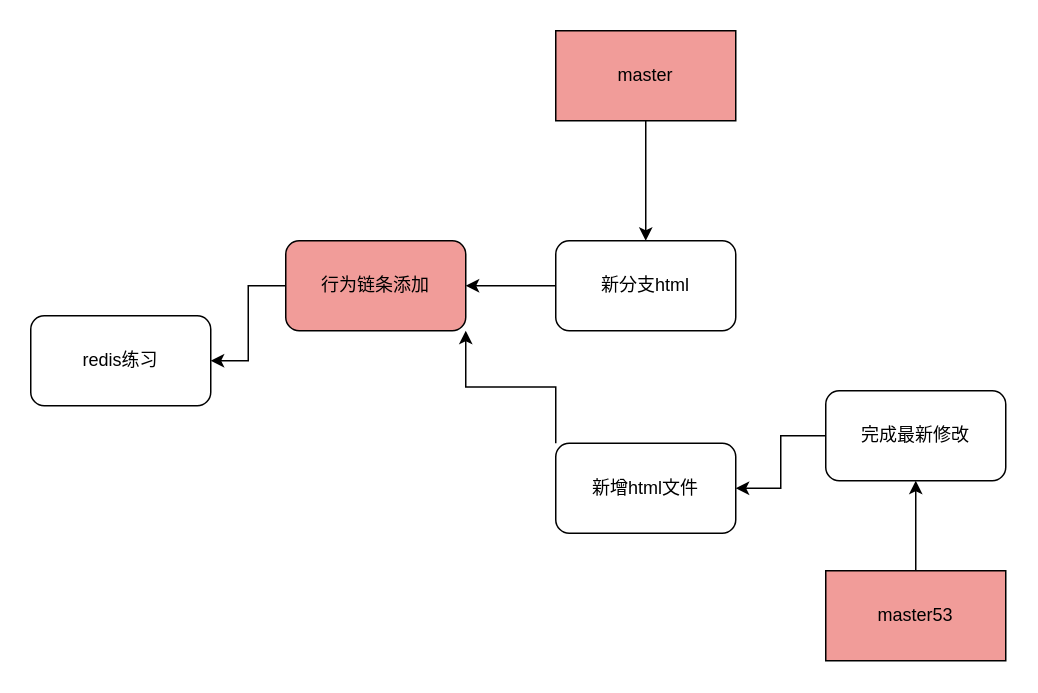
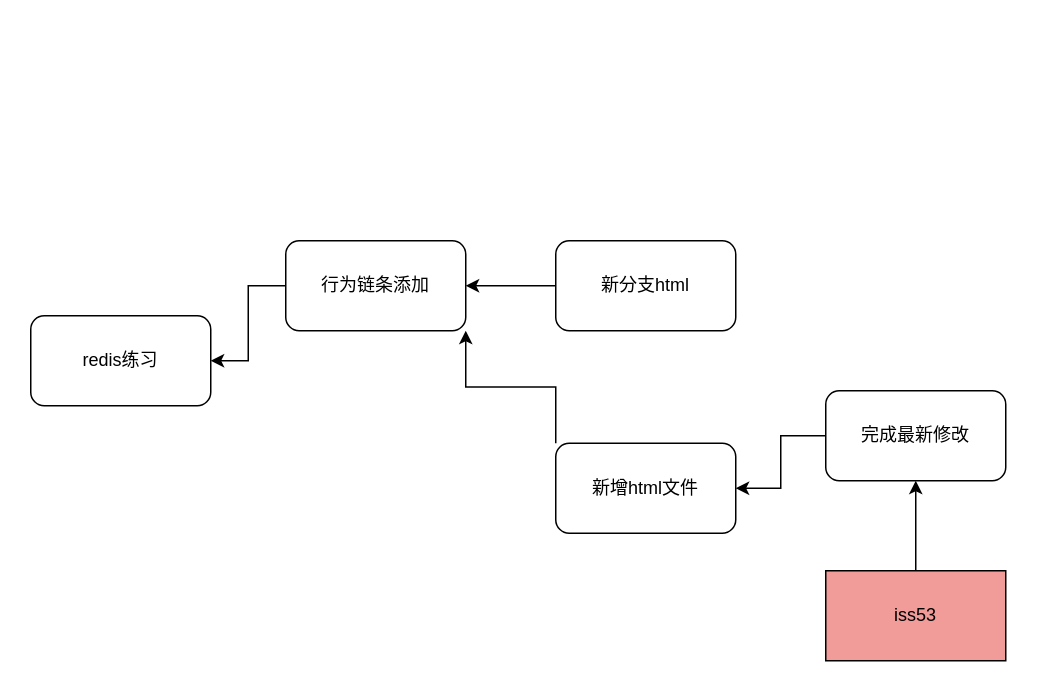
node "master": removed
edge "master" -> "新分支html": removed
node "行为链条添加": fillcolor #f19c99 -> #ffffff
node "master53": label "master53" -> "iss53"
